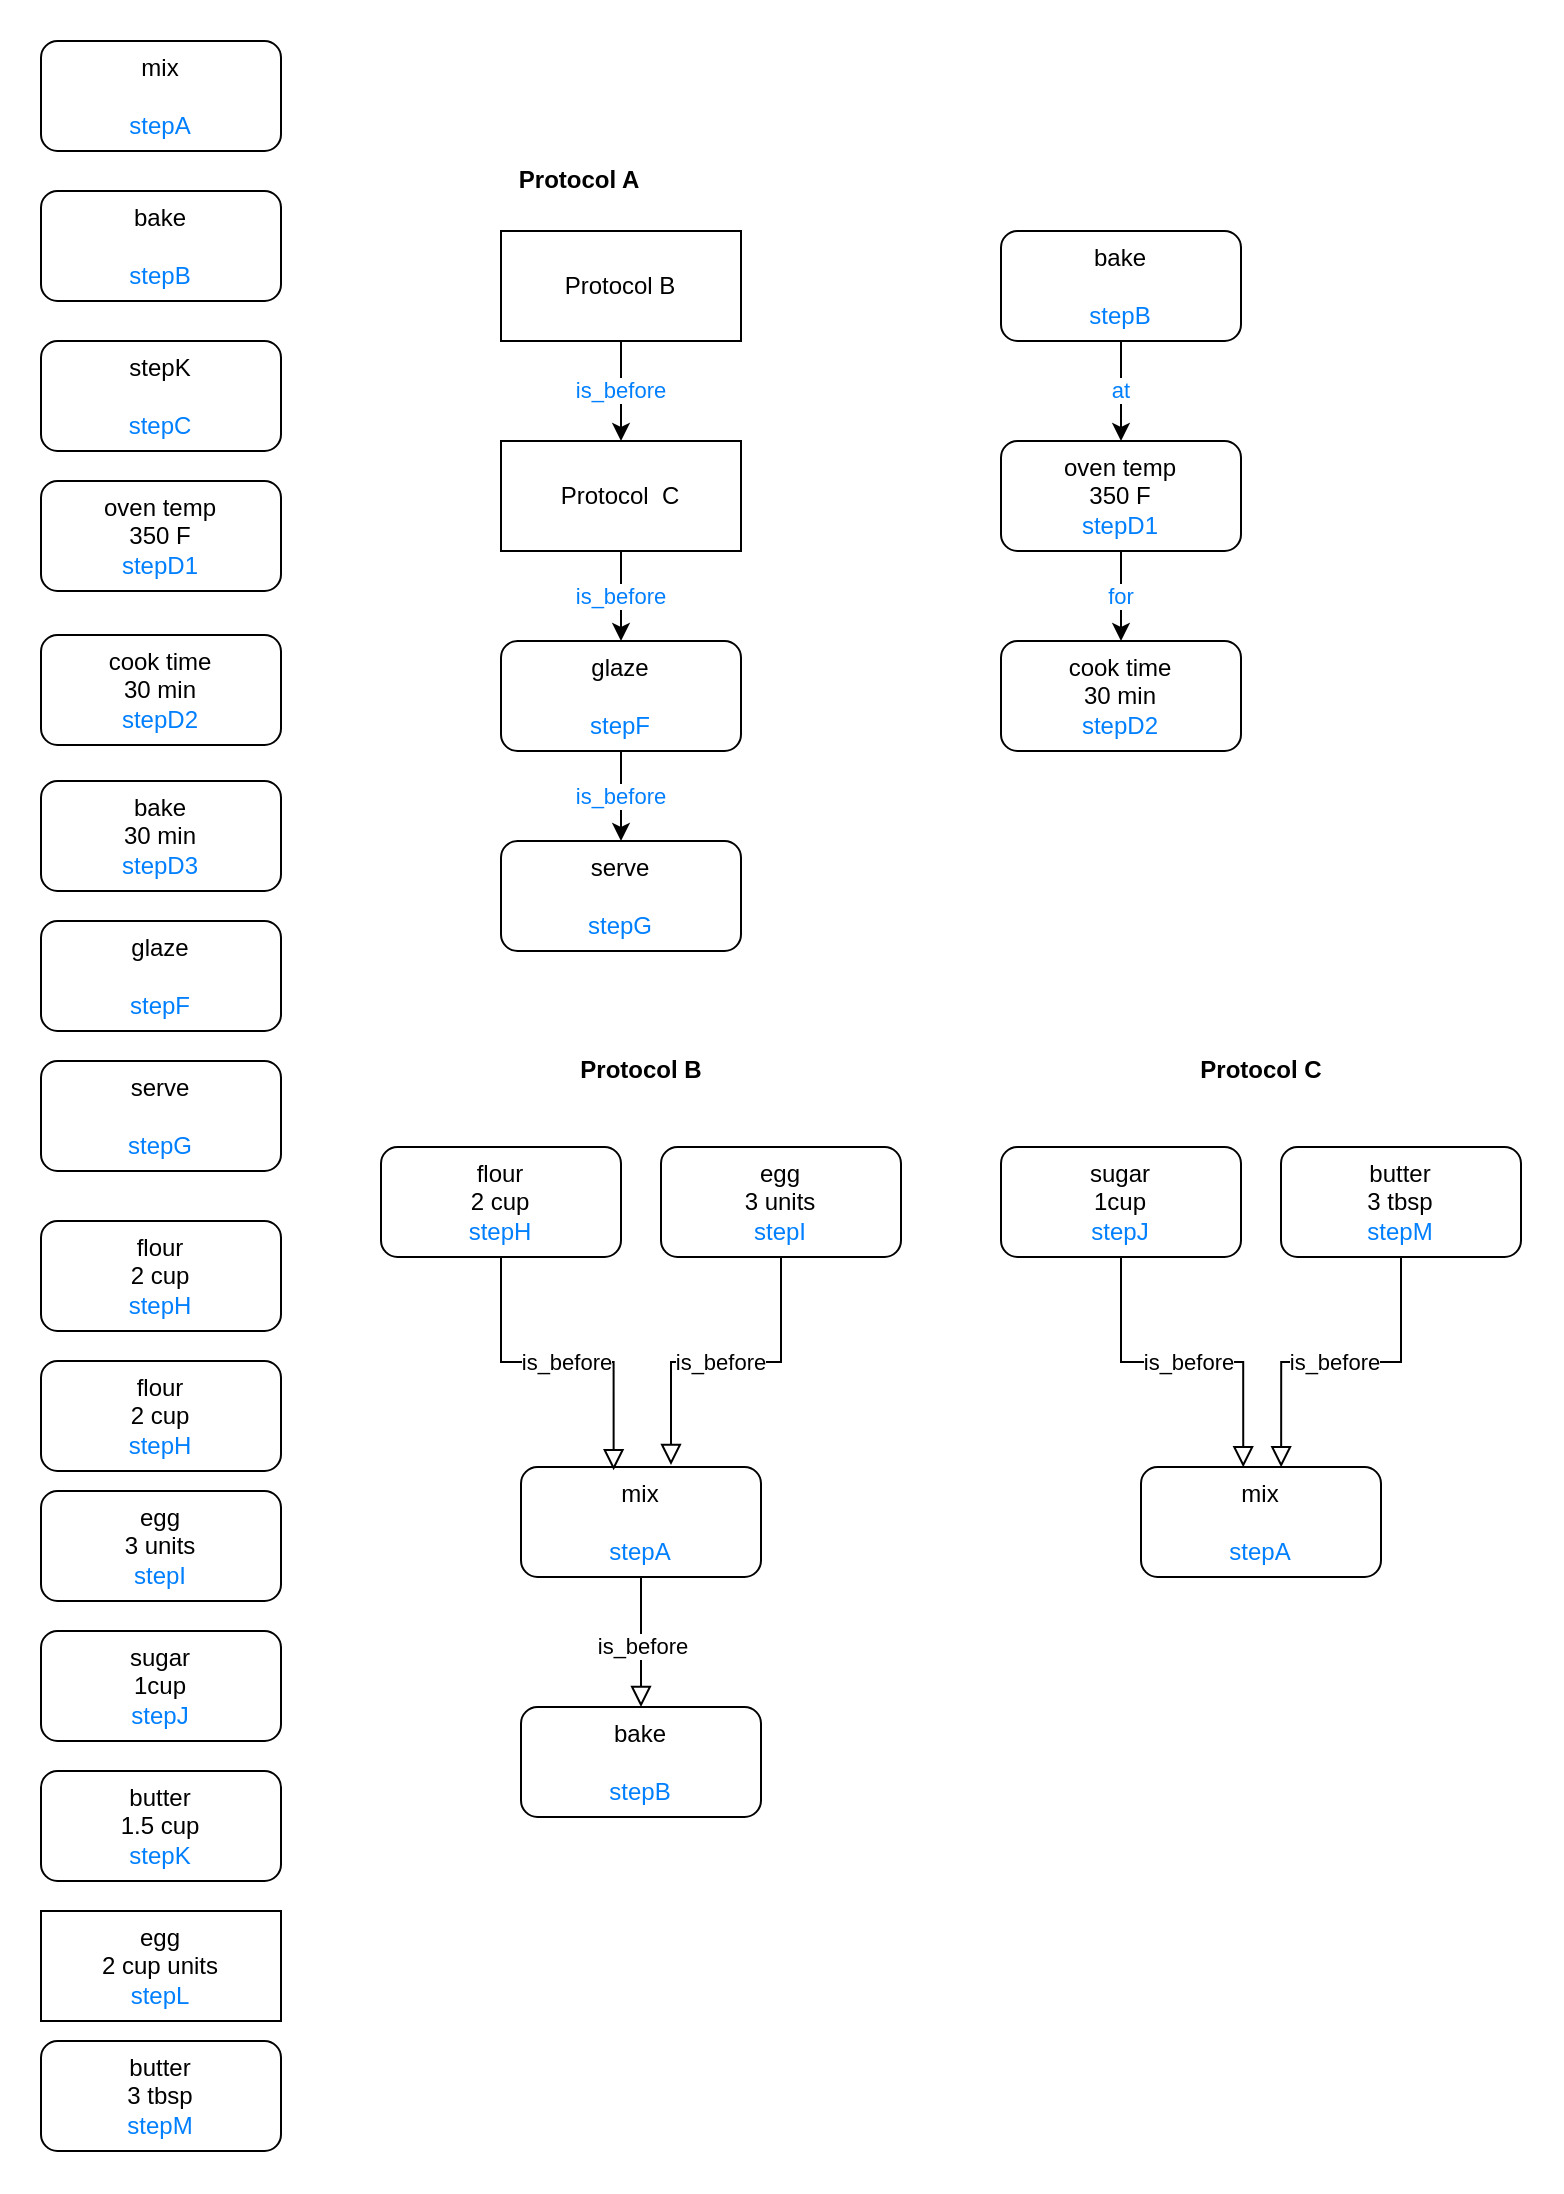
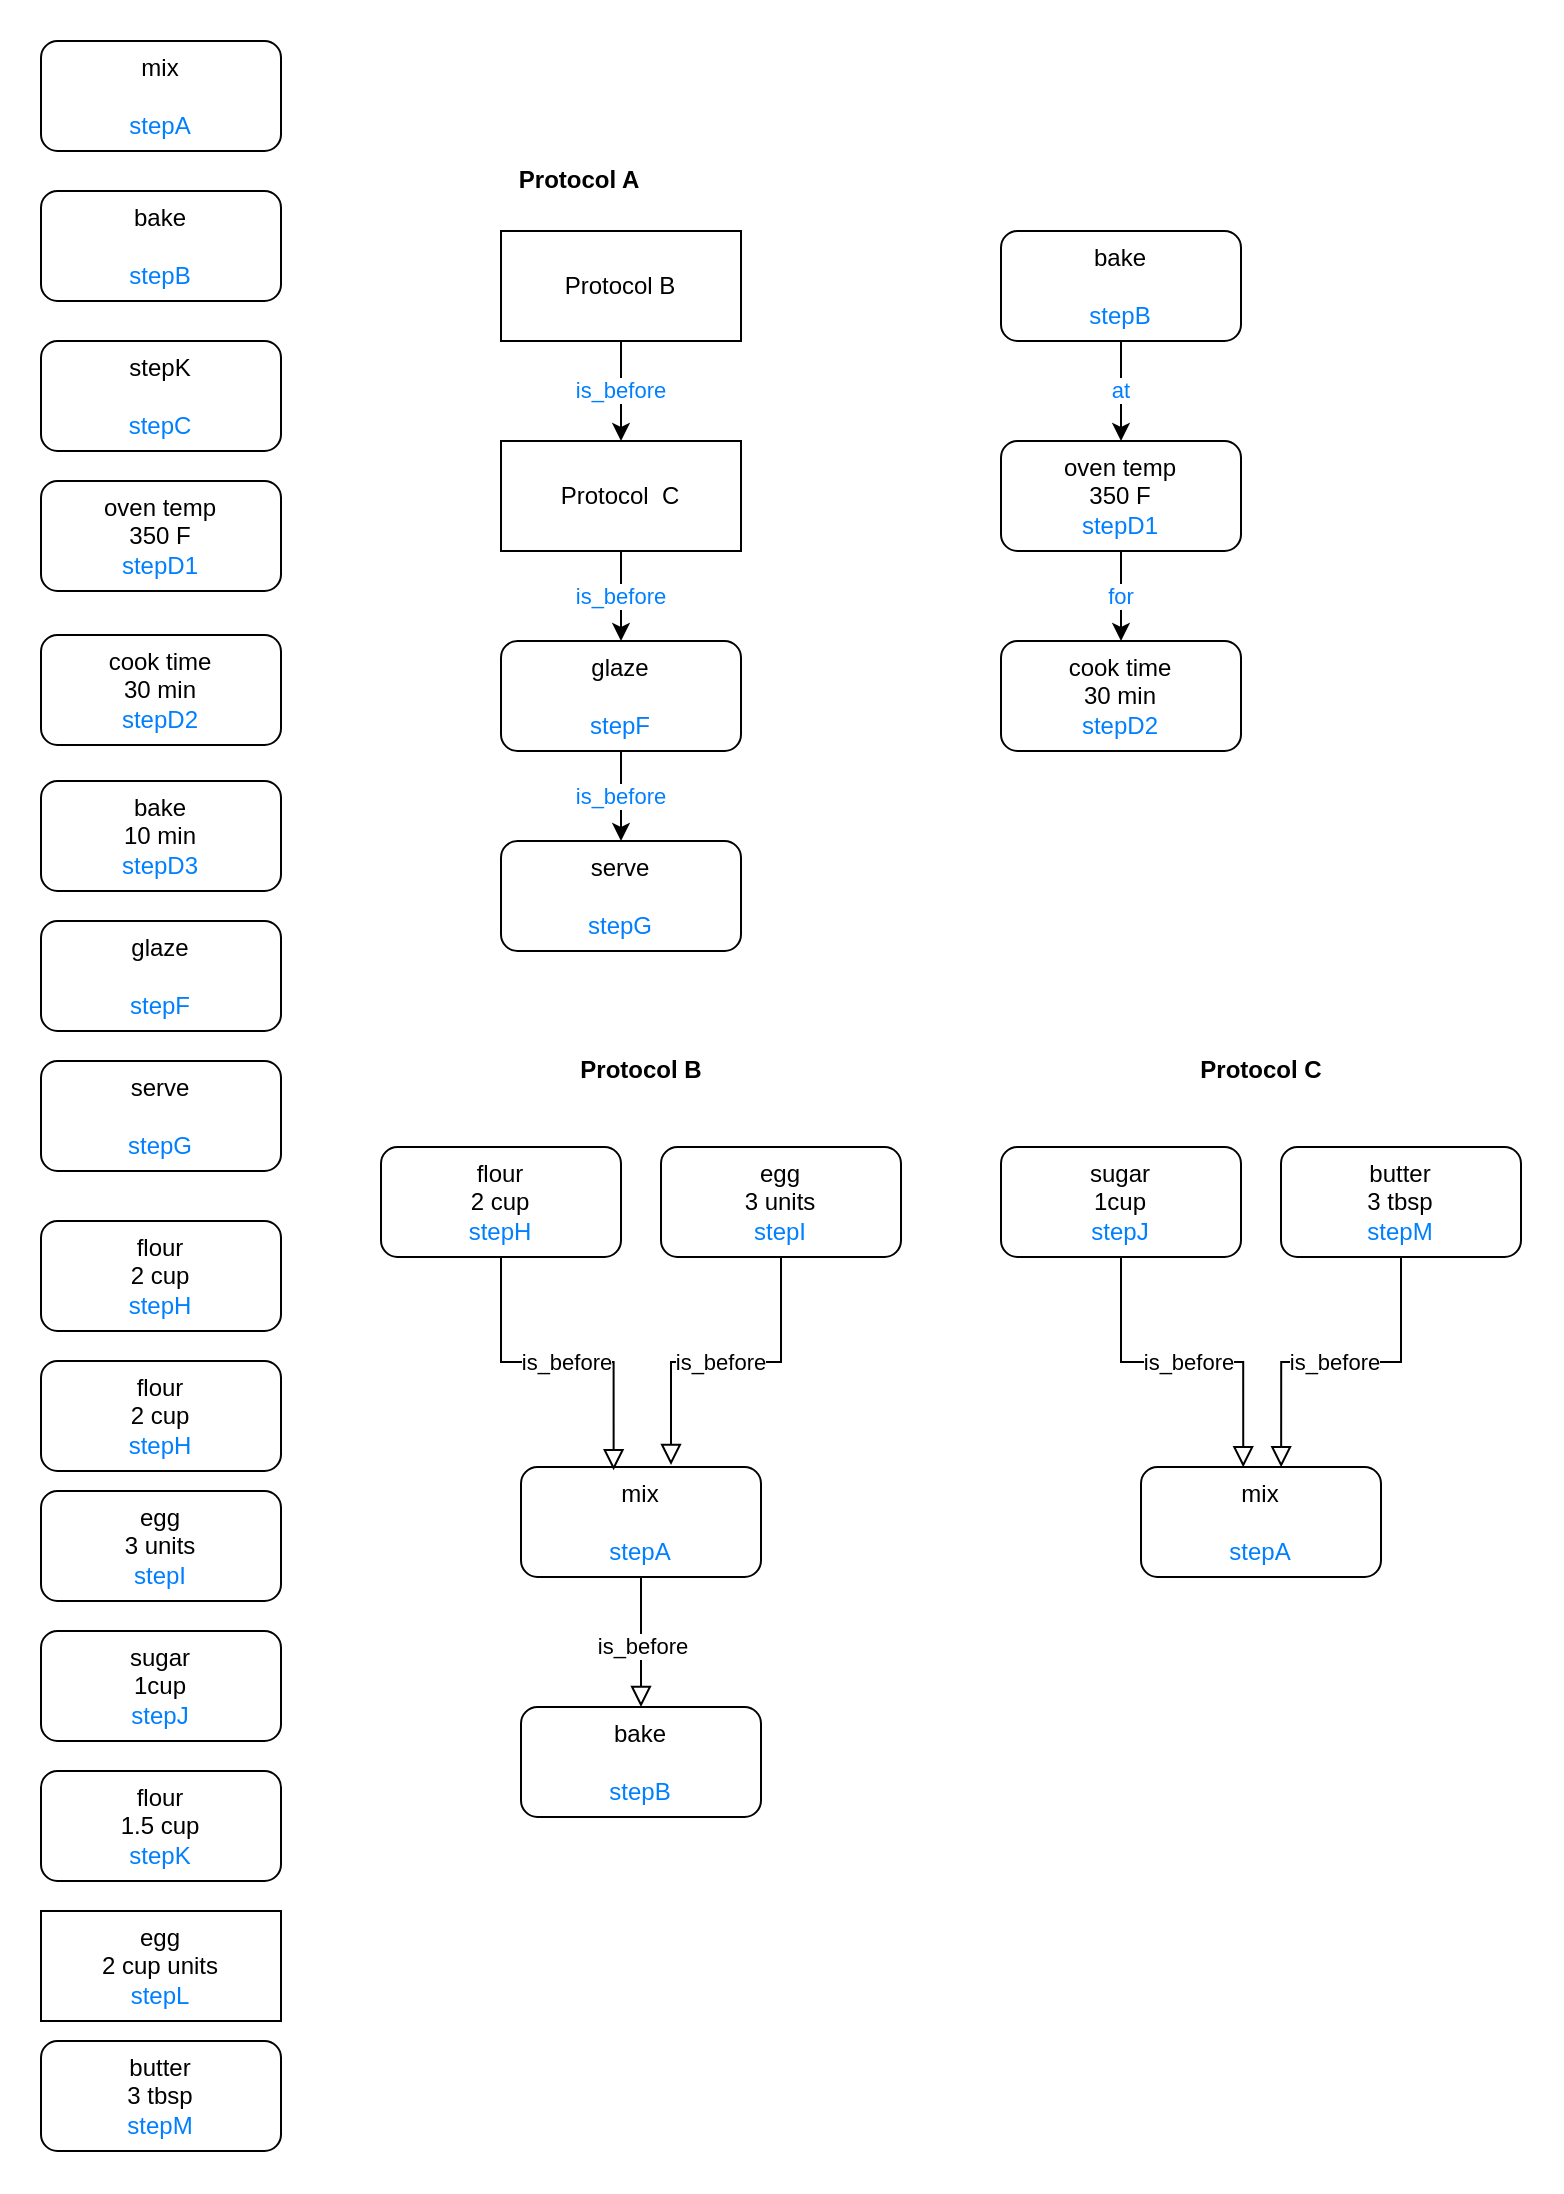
node "bake 30 min stepD3": label "bake 30 min stepD3" -> "bake 10 min stepD3"
node "butter 1.5 cup stepK": label "butter 1.5 cup stepK" -> "flour 1.5 cup stepK"
